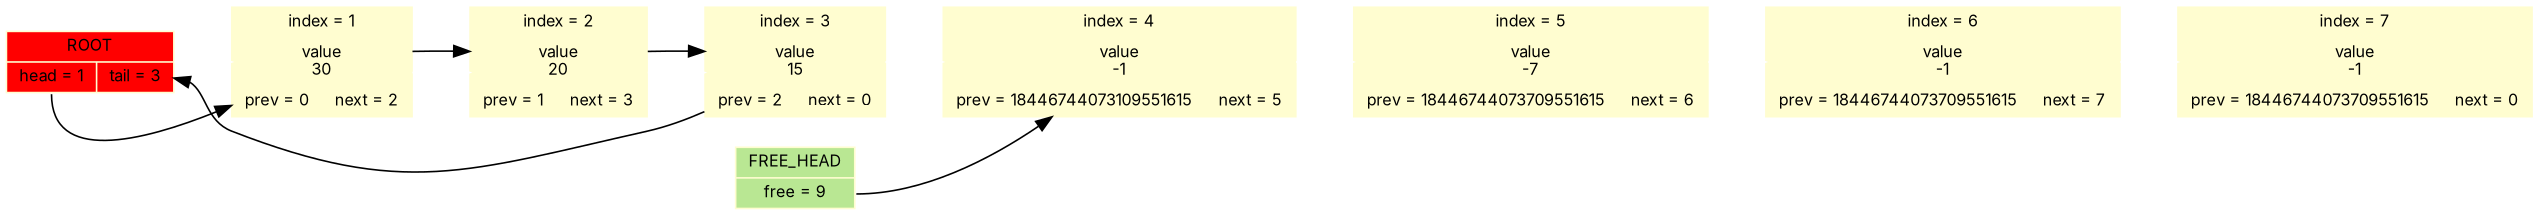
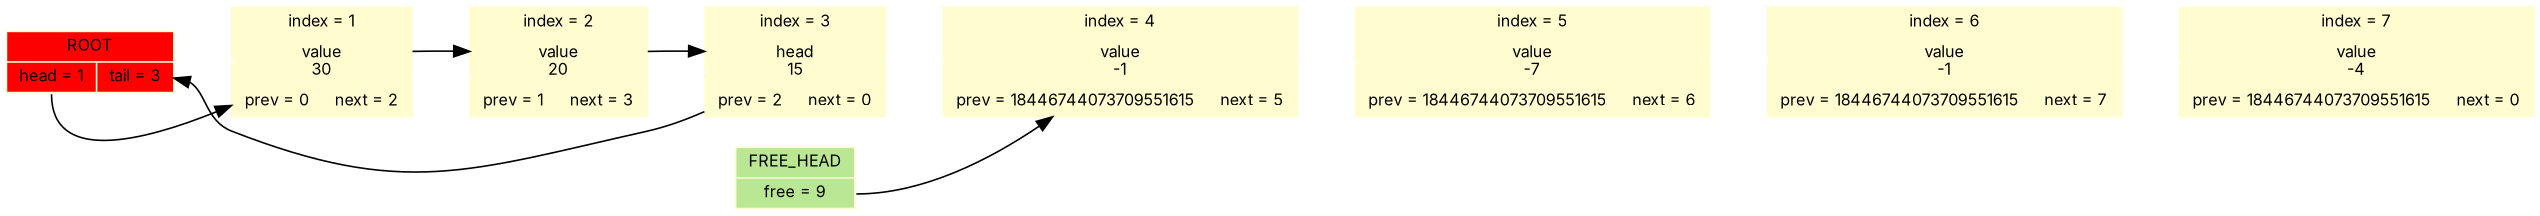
node "index = 3": text "value" -> "head"
node "index = 7": text "-1" -> "-4"
node "index = 4": text "prev = 18446744073109551615" -> "prev = 18446744073709551615"
